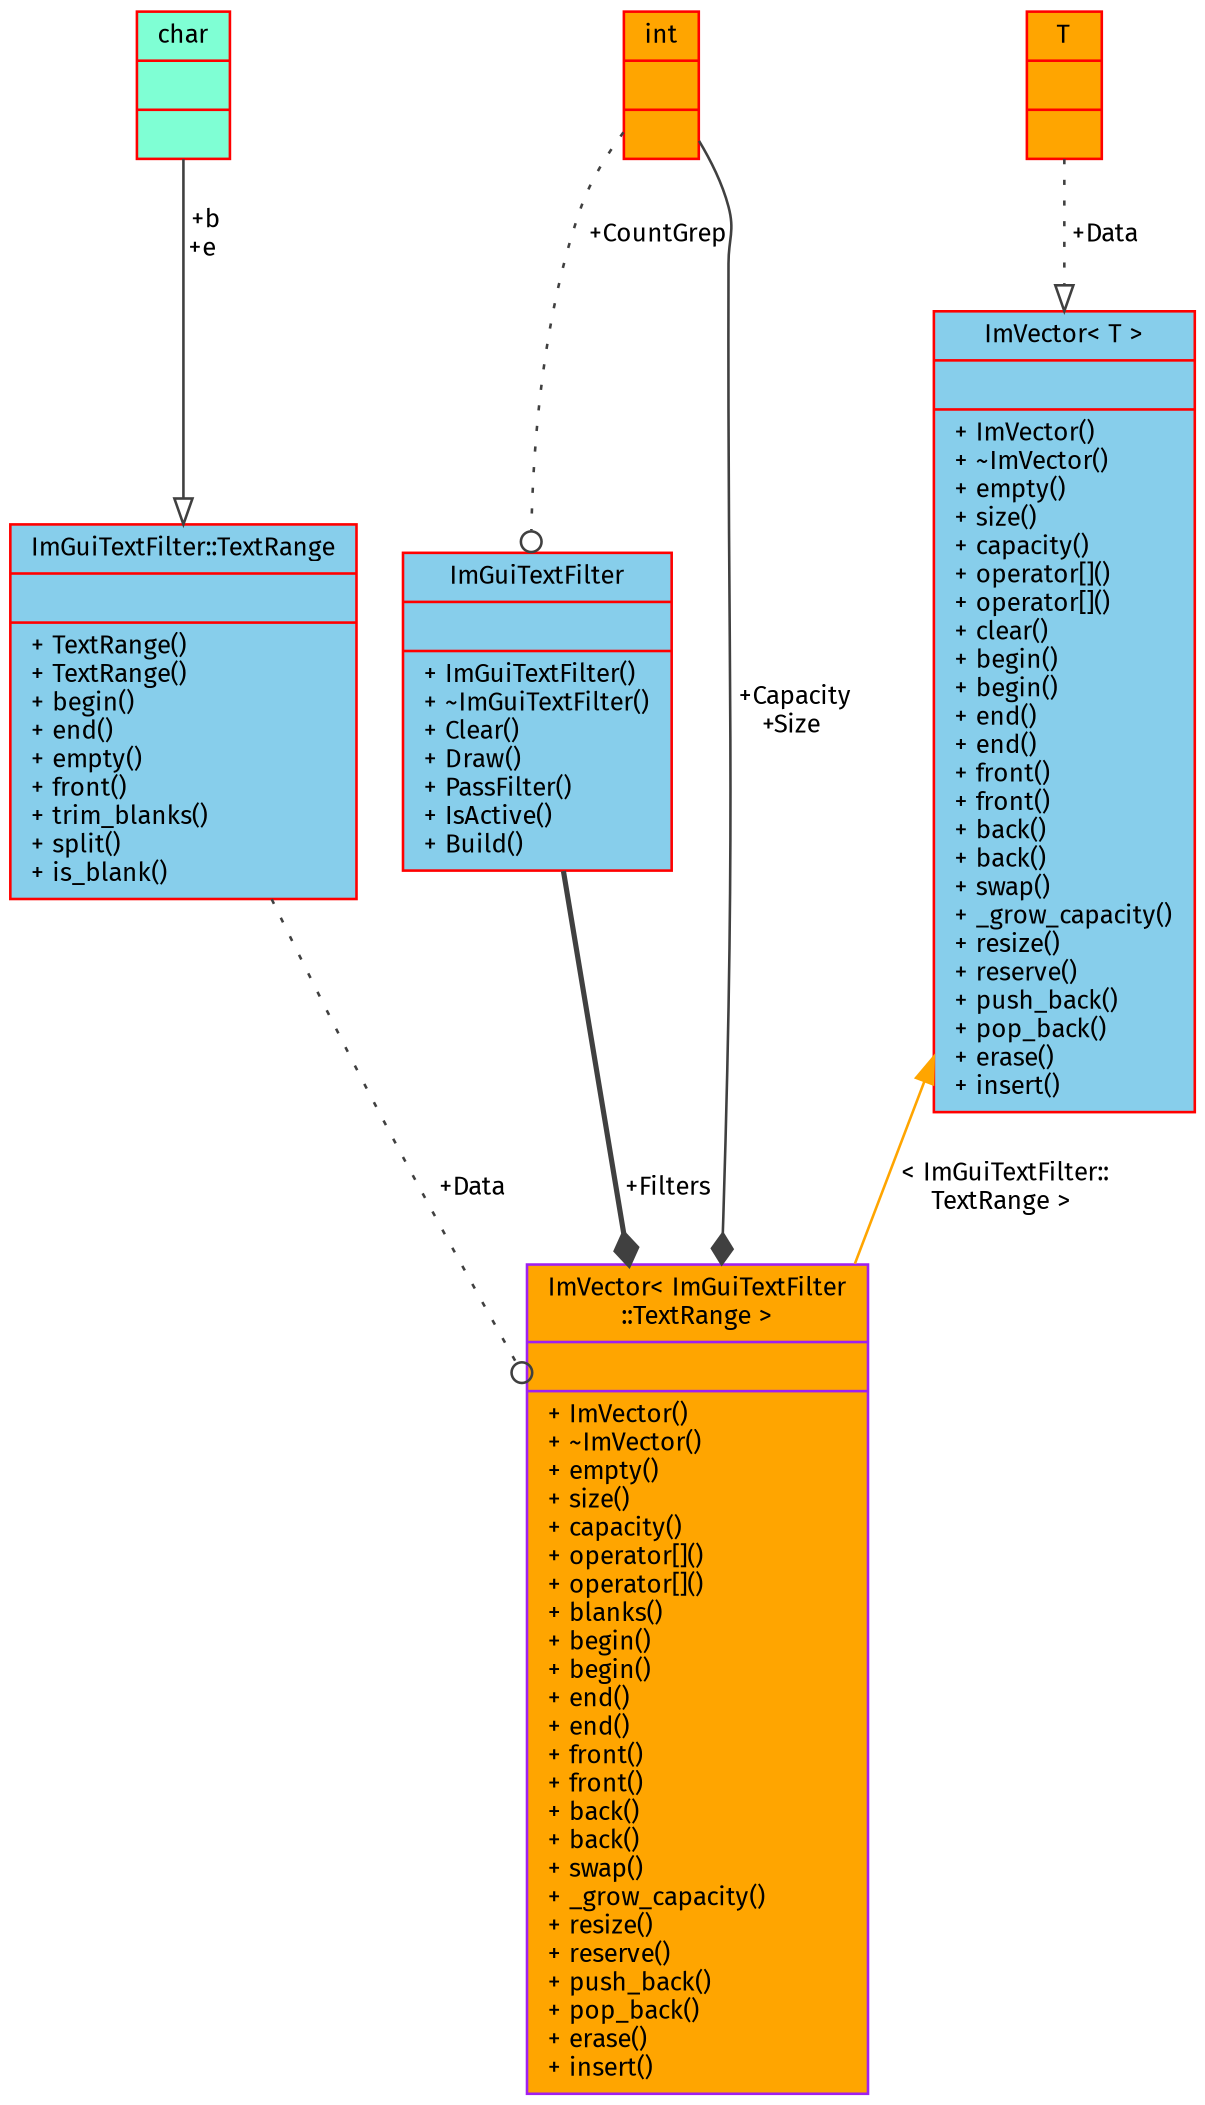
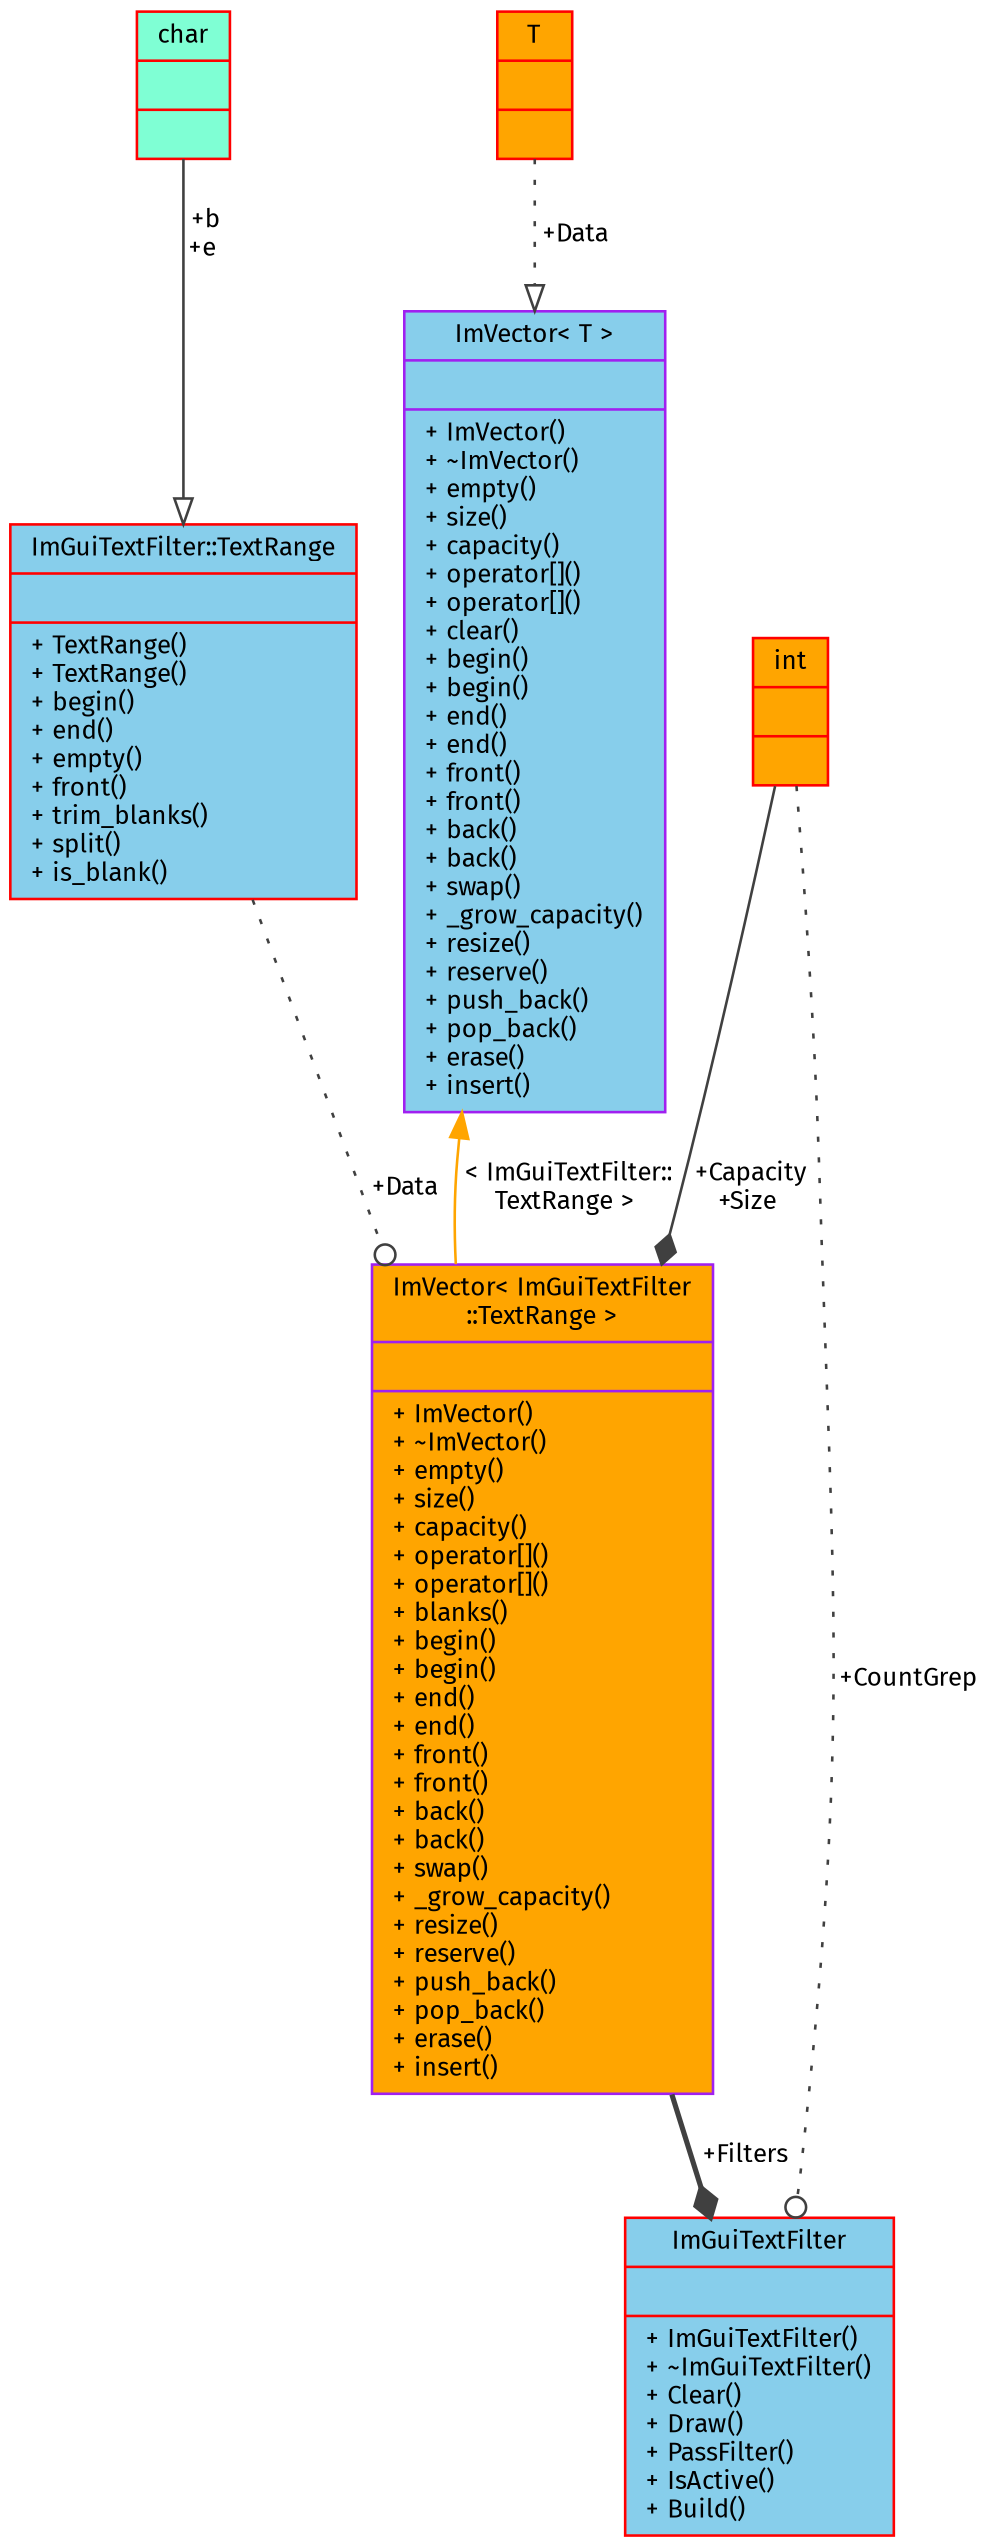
node "ImVector< T >": color red -> purple
edge "ImGuiTextFilter" -> "ImVector< ImGuiTextFilter": reversed
